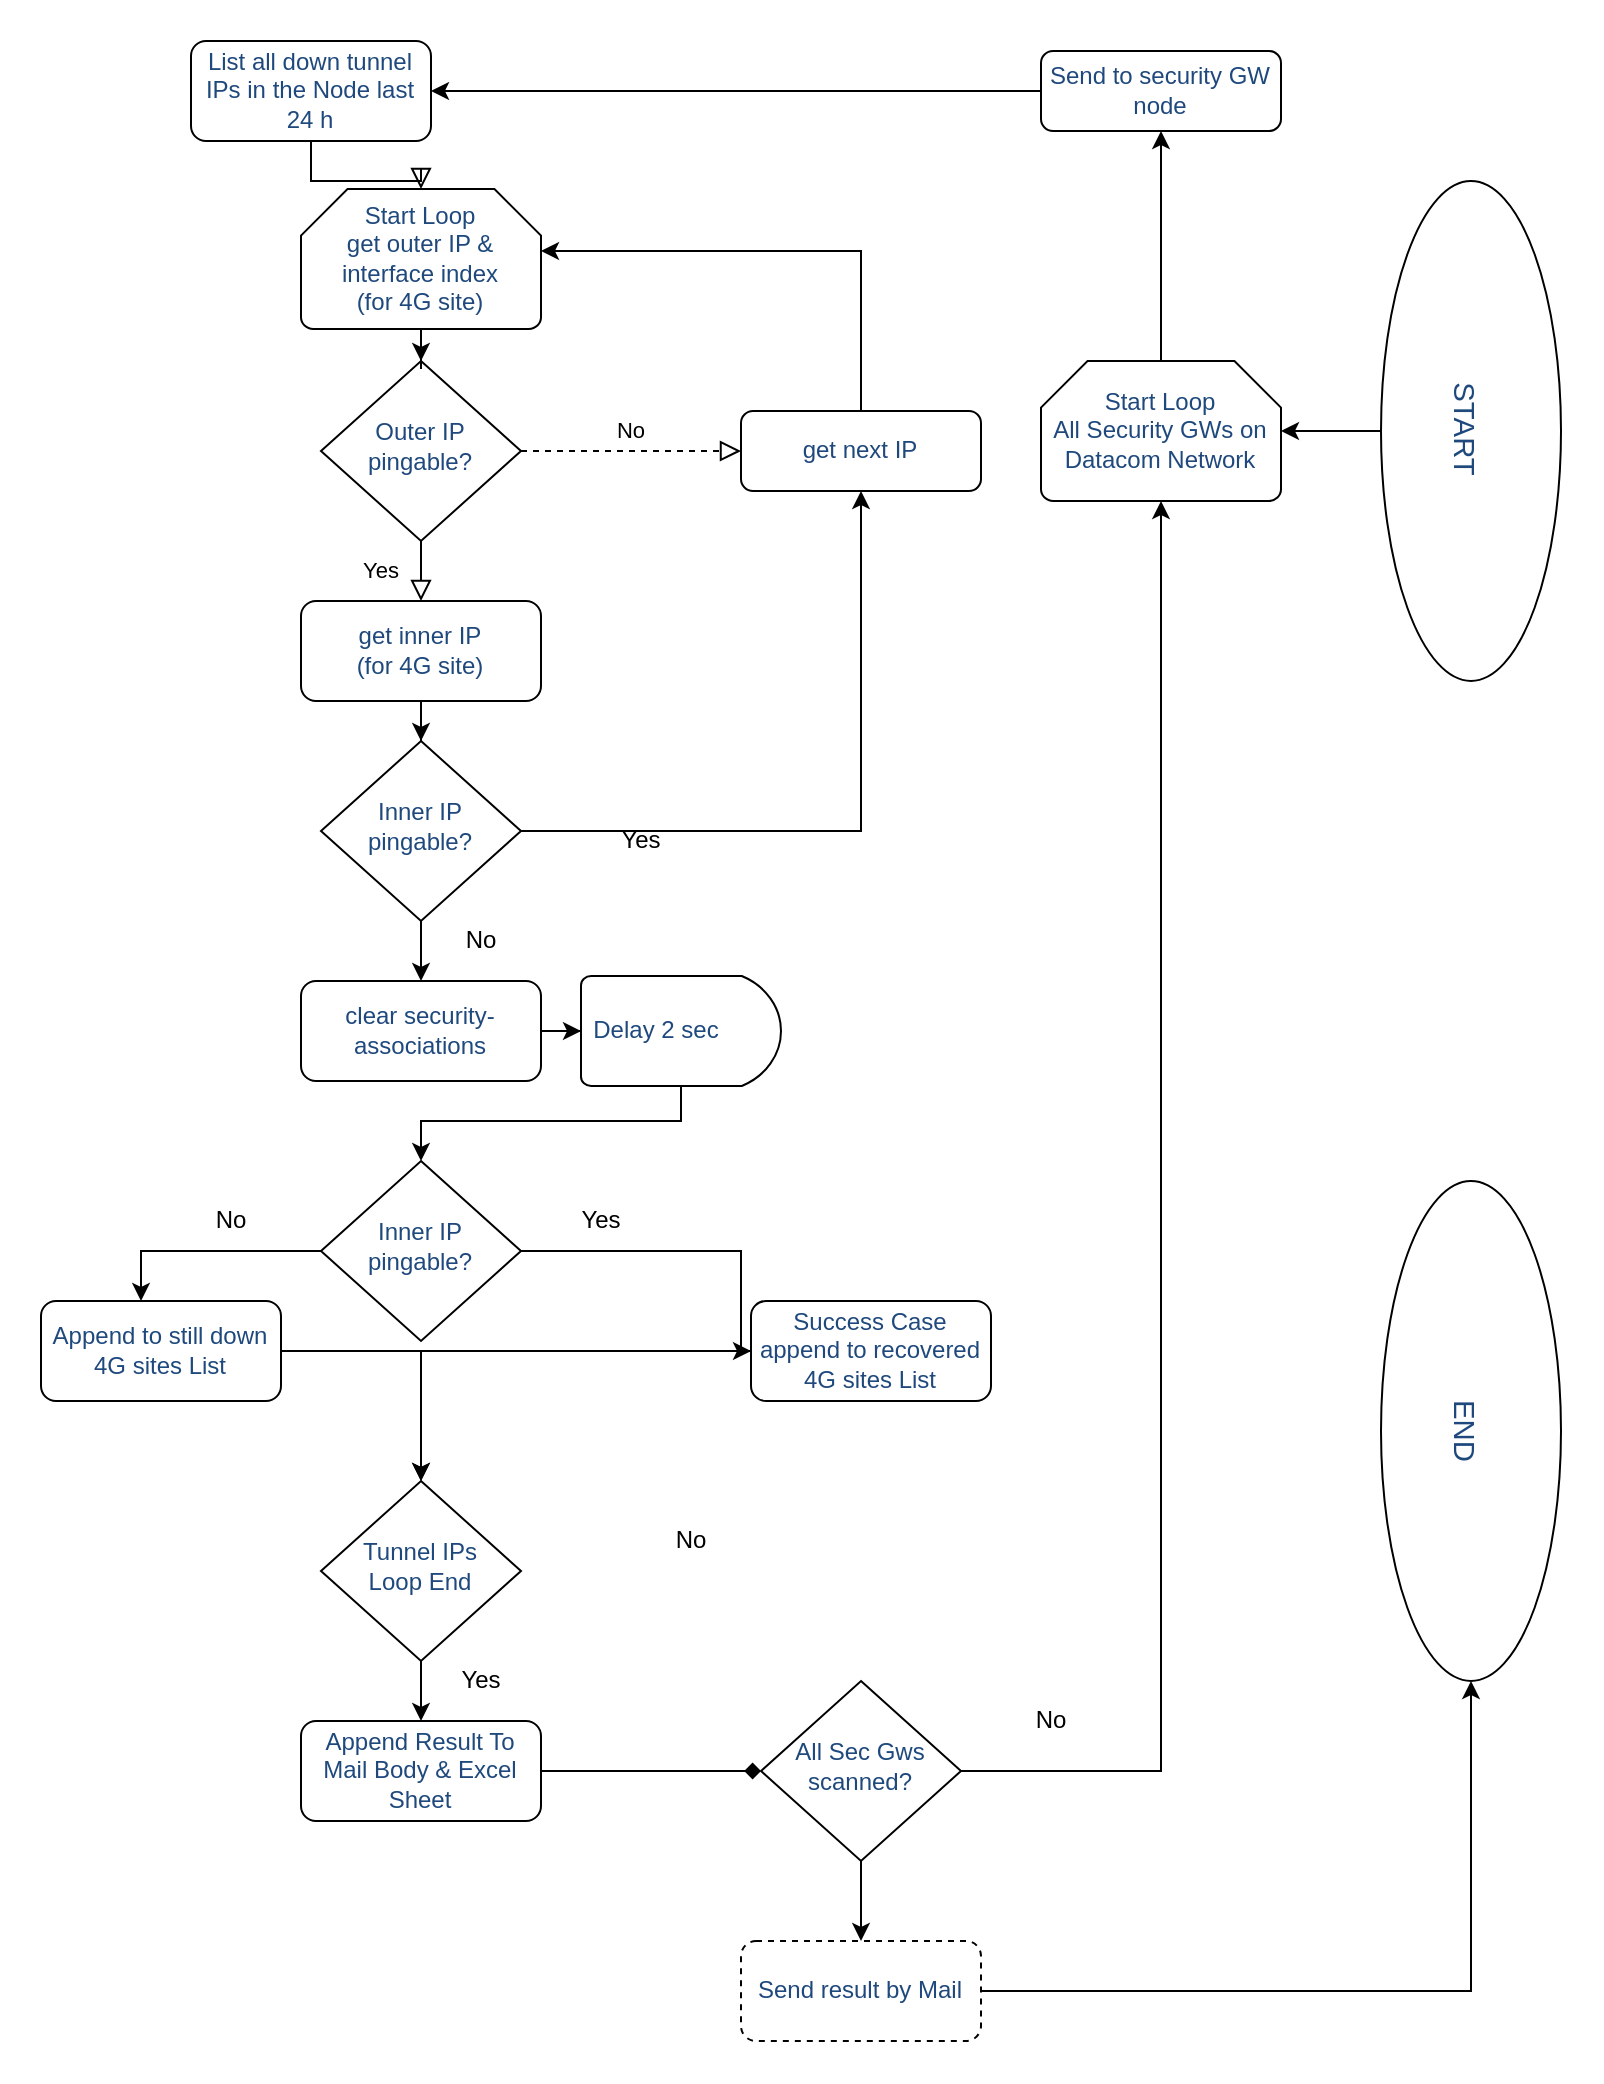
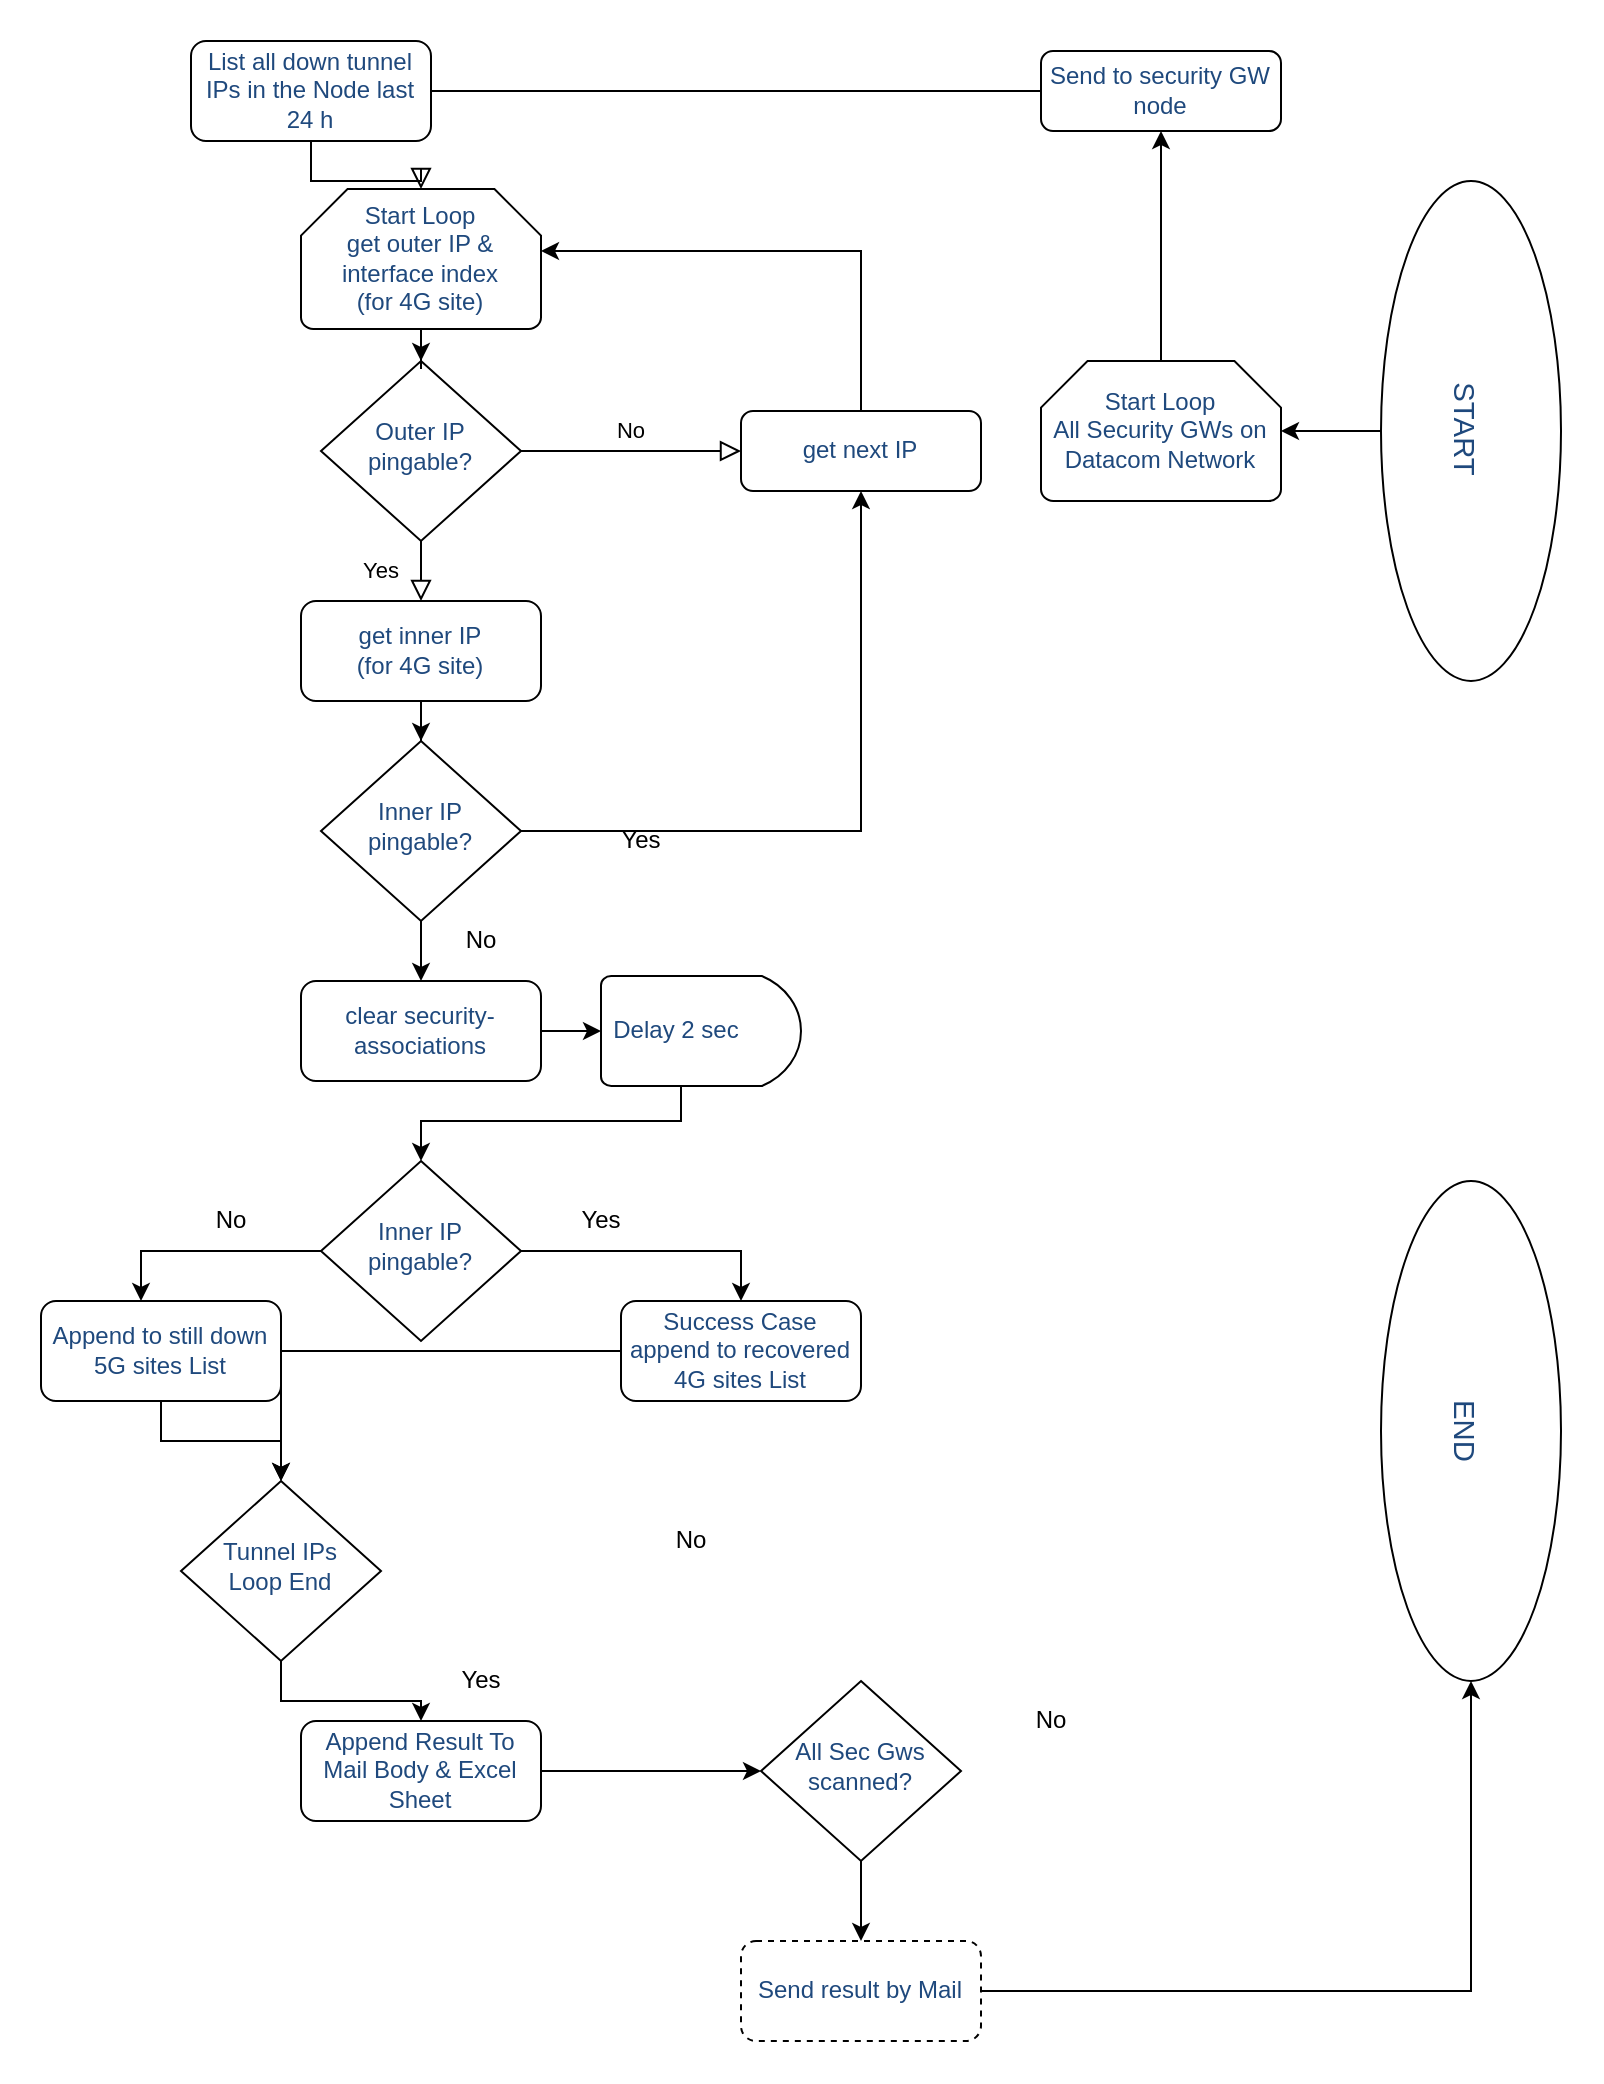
edge "Send to security GW node" -> "List all down tunnel IPs in the Node last 24 h": arrowhead classic -> none
edge "Outer IP pingable?" -> "get next IP": style dashed -> solid
node "Delay 2 sec": moved (681, 1031) -> (701, 1031)
edge "All Sec Gws scanned?" -> "Start Loop All Security GWs on Datacom Network": removed
node "Append to still down 4G sites List": label "Append to still down 4G sites List" -> "Append to still down 5G sites List"
node "Success Case append to recovered 4G sites List": moved (871, 1351) -> (741, 1351)
node "Tunnel IPs Loop End": moved (421, 1571) -> (281, 1571)
edge "Append Result To Mail Body & Excel Sheet" -> "All Sec Gws scanned?": arrowhead diamond -> classic
